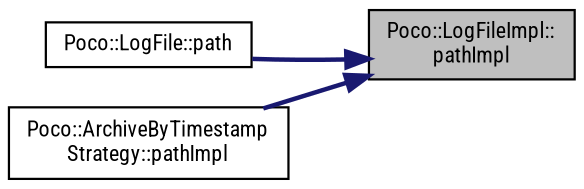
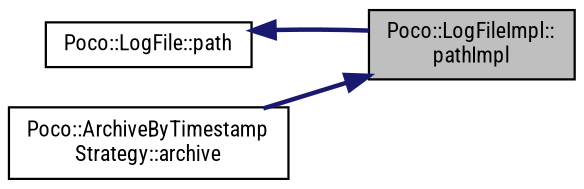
edge "Poco::LogFile::path" -> "Poco::LogFileImpl:: pathImpl": reversed
node "Poco::ArchiveByTimestamp Strategy::pathImpl": label "Poco::ArchiveByTimestamp Strategy::pathImpl" -> "Poco::ArchiveByTimestamp Strategy::archive"
